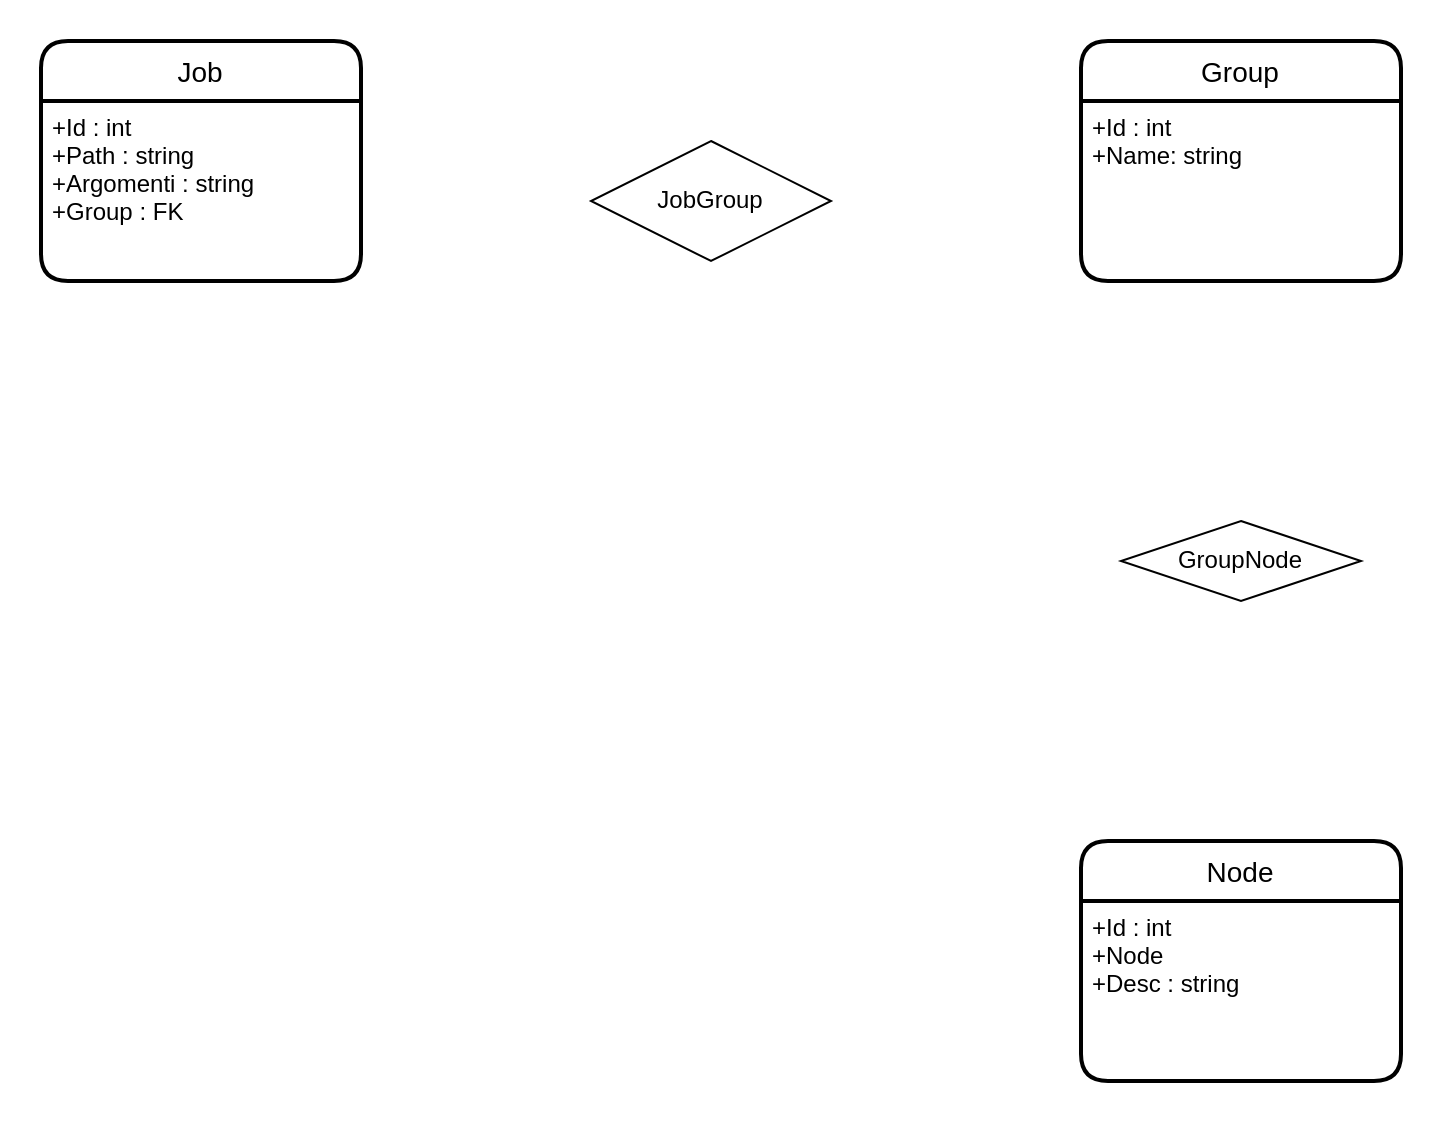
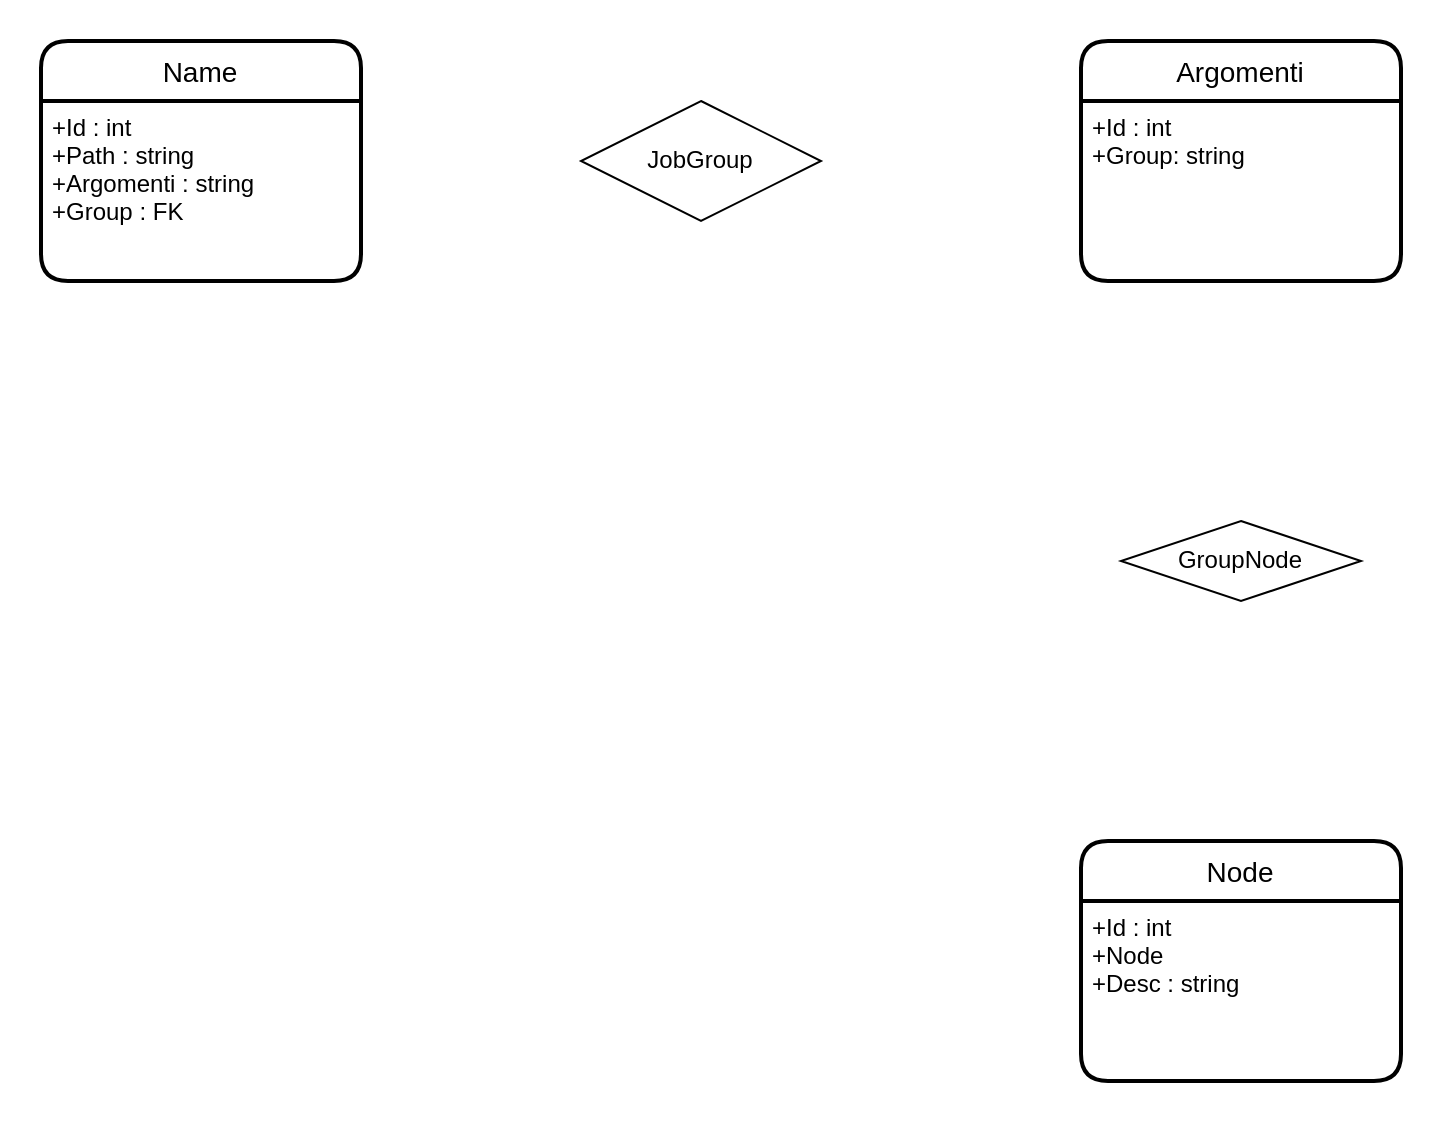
node "Job": label "Job" -> "Name"
node "Group": label "Group" -> "Argomenti"
node "+Id : int +Name: string": label "+Id : int +Name: string" -> "+Id : int +Group: string"
node "JobGroup": moved (711, 201) -> (701, 161)
